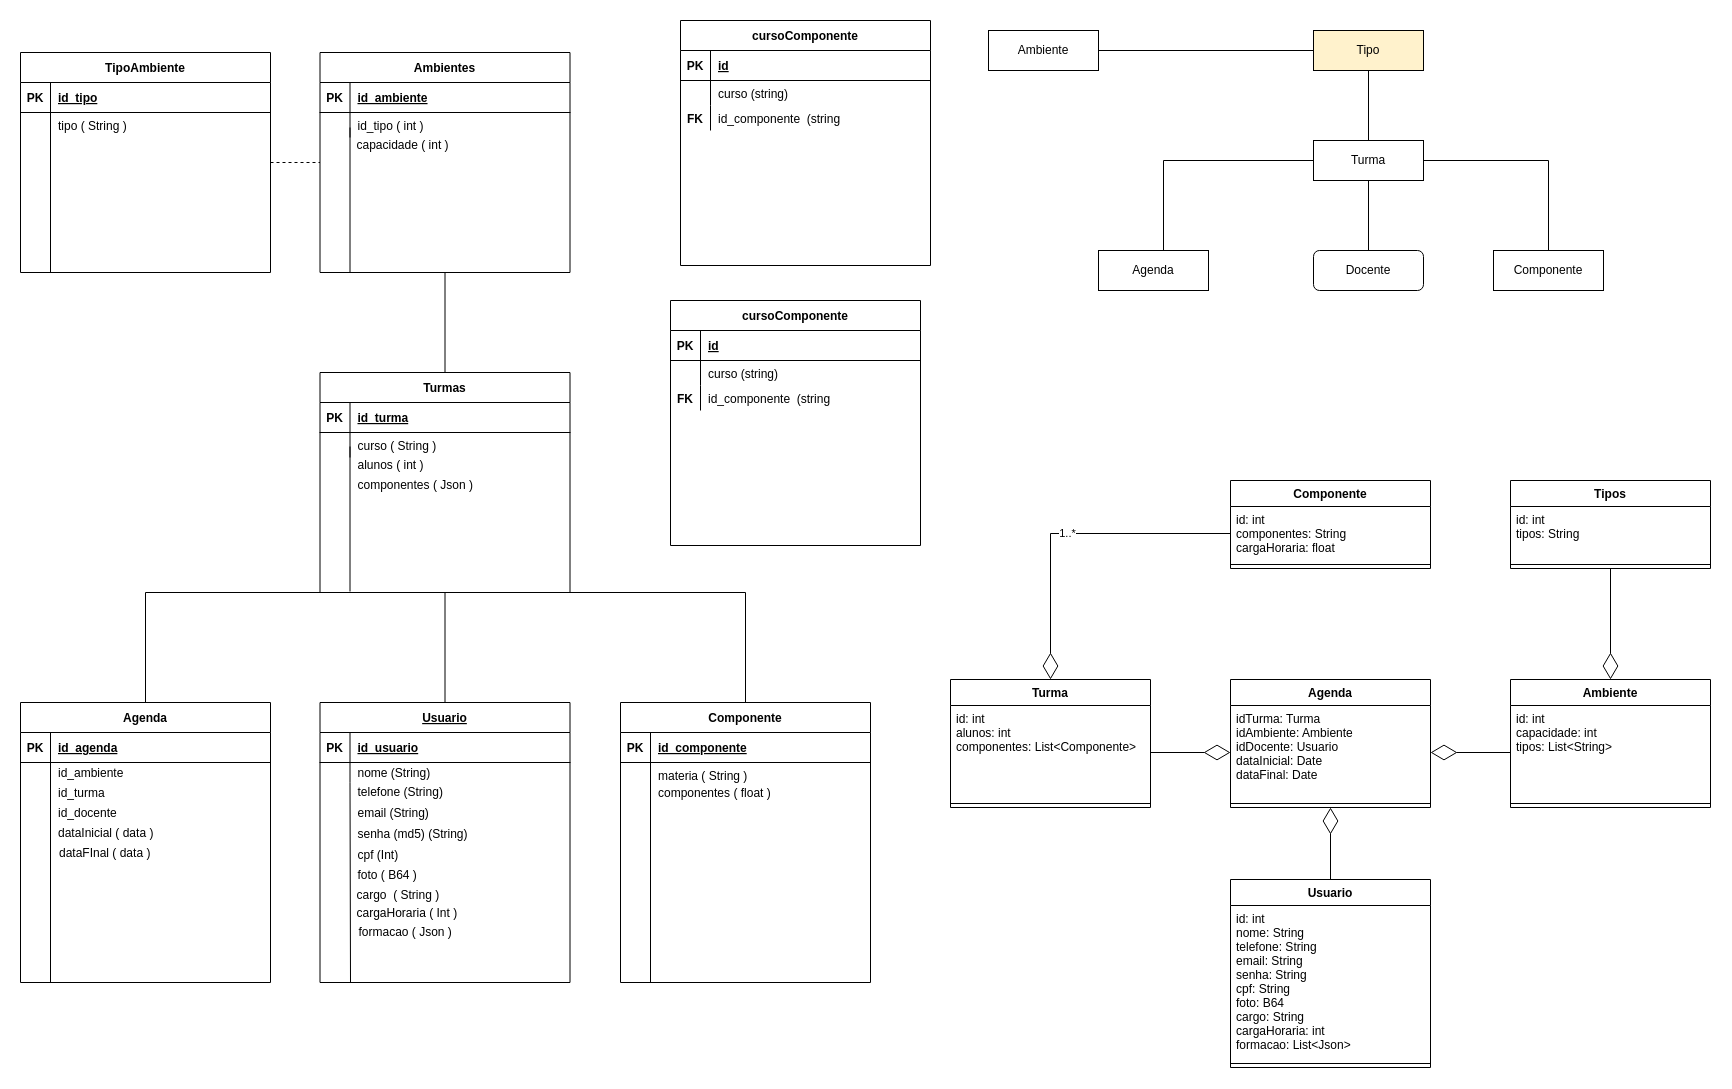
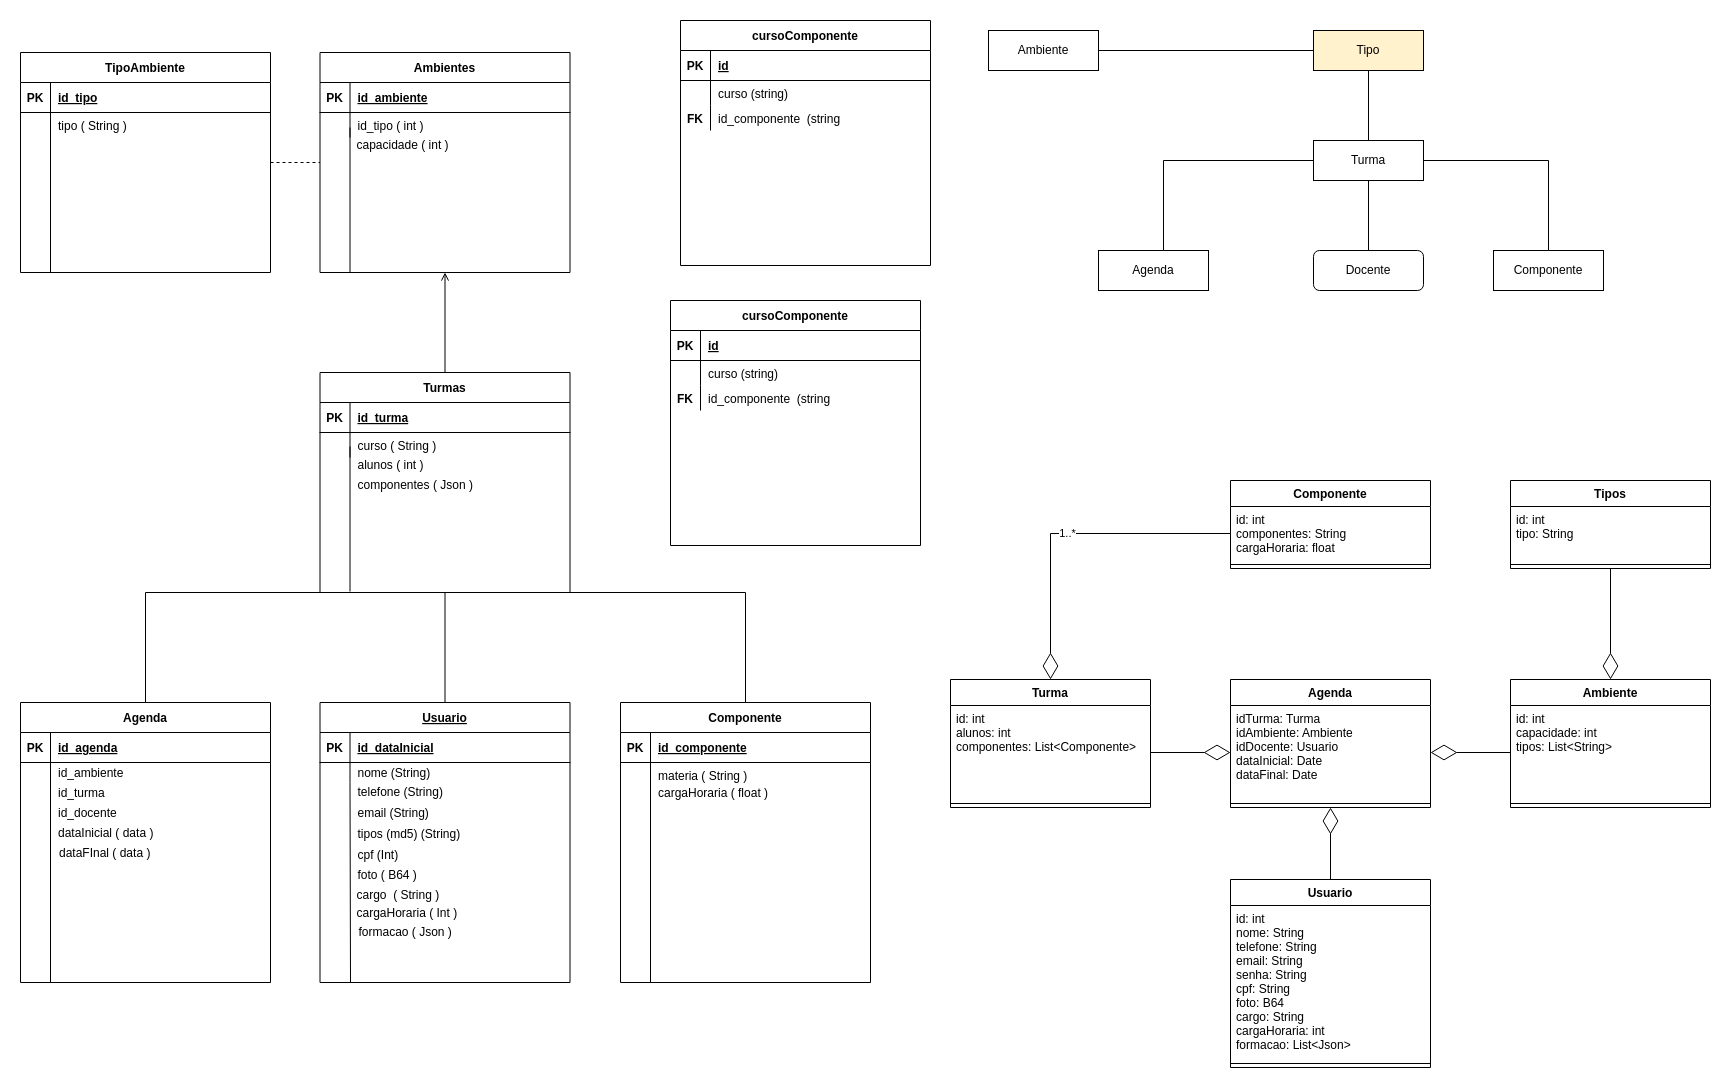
edge "Ambientes" -- "Turmas": arrowhead none -> open
node "id: int tipos: String": label "id: int tipos: String" -> "id: int tipo: String"
node "id_usuario": label "id_usuario" -> "id_dataInicial"
node "componentes ( float )": label "componentes ( float )" -> "cargaHoraria ( float )"
node "senha (md5) (String)": label "senha (md5) (String)" -> "tipos (md5) (String)"
